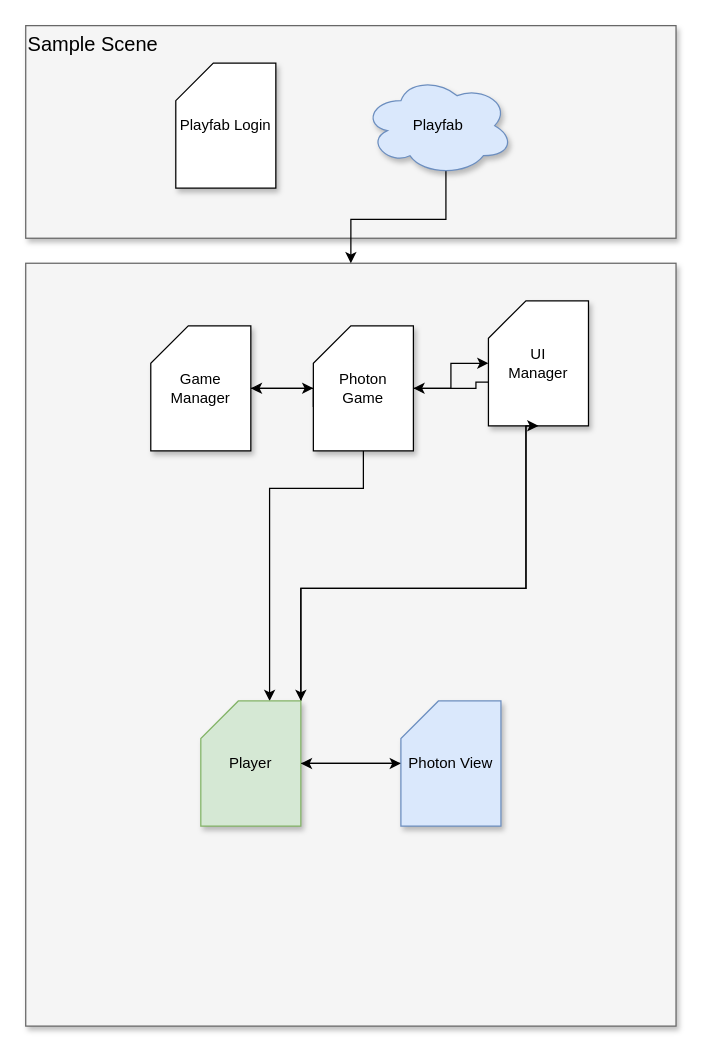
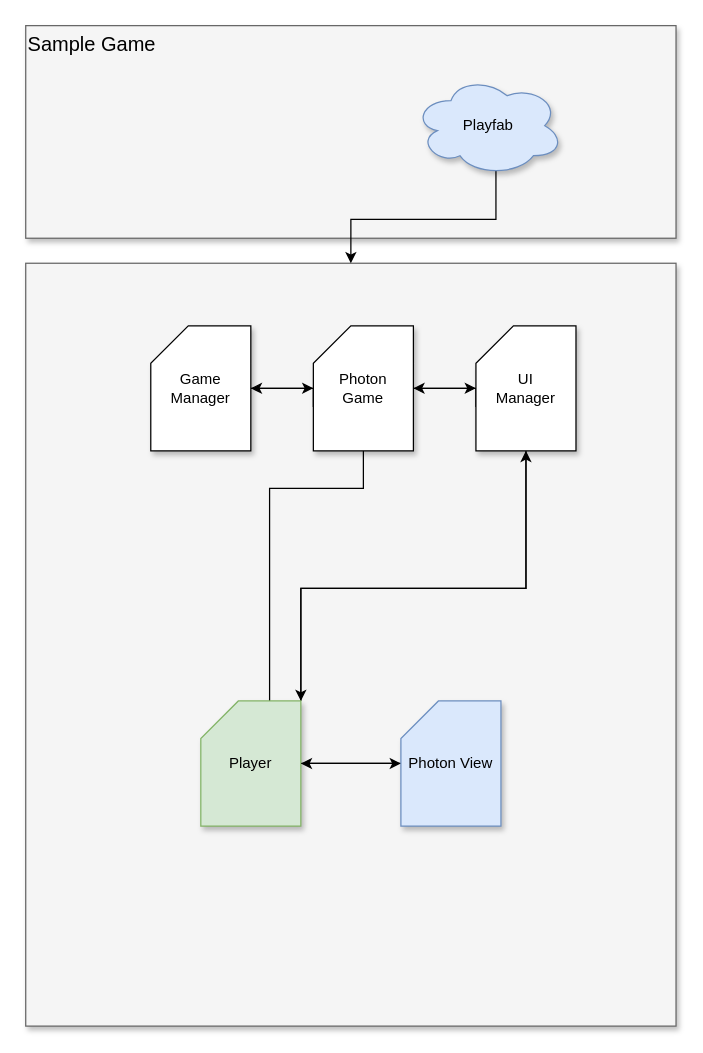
node "Sample Scene": label "Sample Scene" -> "Sample Game"
node "Playfab Login": removed
node "Playfab": moved (438, 126) -> (488, 126)
node "UI Manager": moved (538, 363) -> (526, 388)
edge "Photon Game" -> "Player": arrowhead classic -> none
